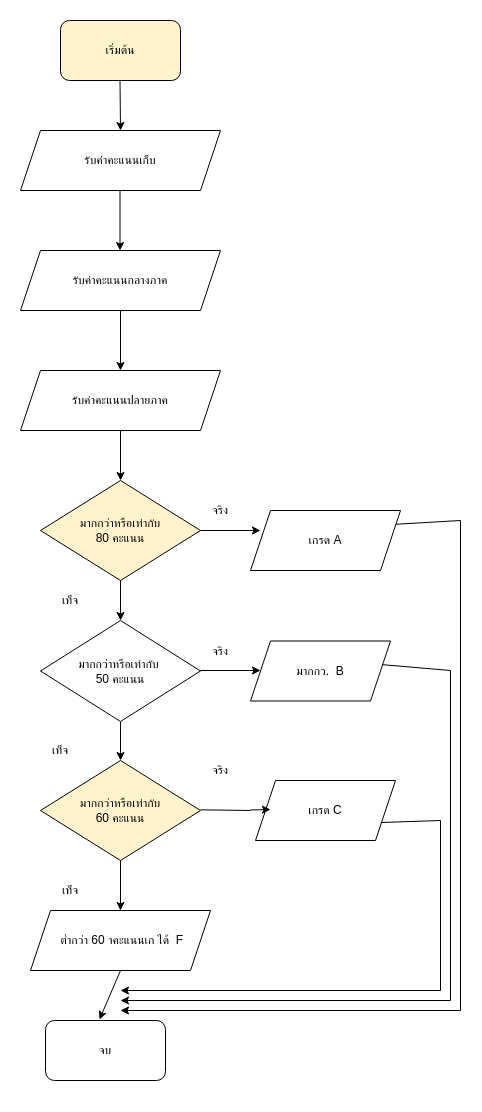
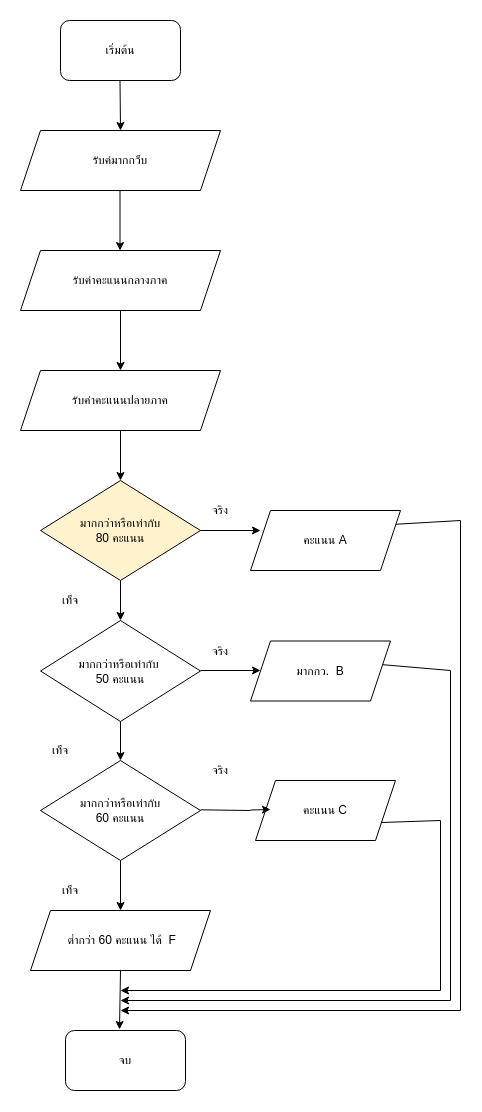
node "เริ่มต้น": fillcolor #fff2cc -> #ffffff
node "รับค่าคะแนนเก็บ": label "รับค่าคะแนนเก็บ" -> "รับค่มากกว็บ"
node "เกรด A": label "เกรด A" -> "คะแนน A"
node "มากกว่าหรือเท่ากับ 60 คะแนน": fillcolor #fff2cc -> #ffffff
node "เกรด C": label "เกรด C" -> "คะแนน C"
node "ต่ำกว่า 60 าคะแนนเก ได้ F": label "ต่ำกว่า 60 าคะแนนเก ได้ F" -> "ต่ำกว่า 60 คะแนน ได้ F"
node "จบ": moved (106, 1051) -> (126, 1061)
